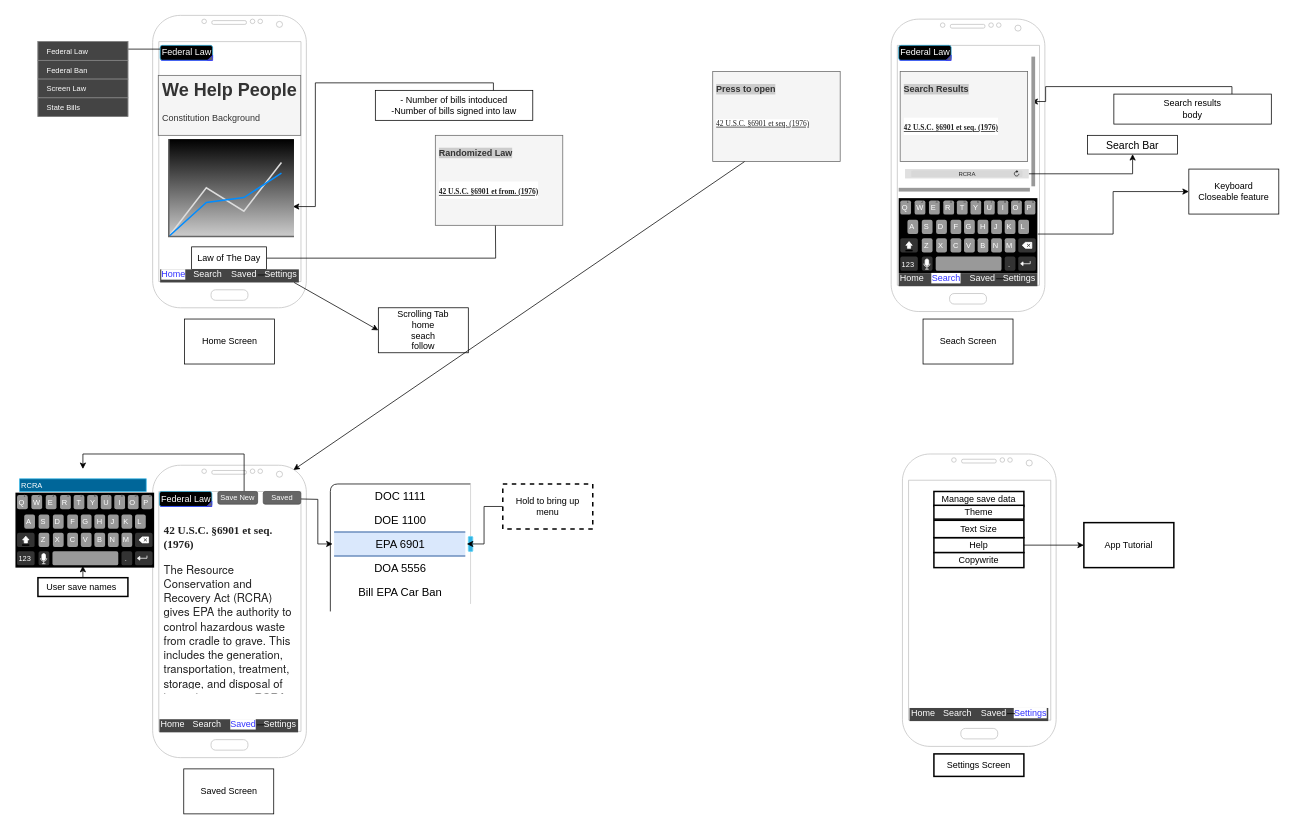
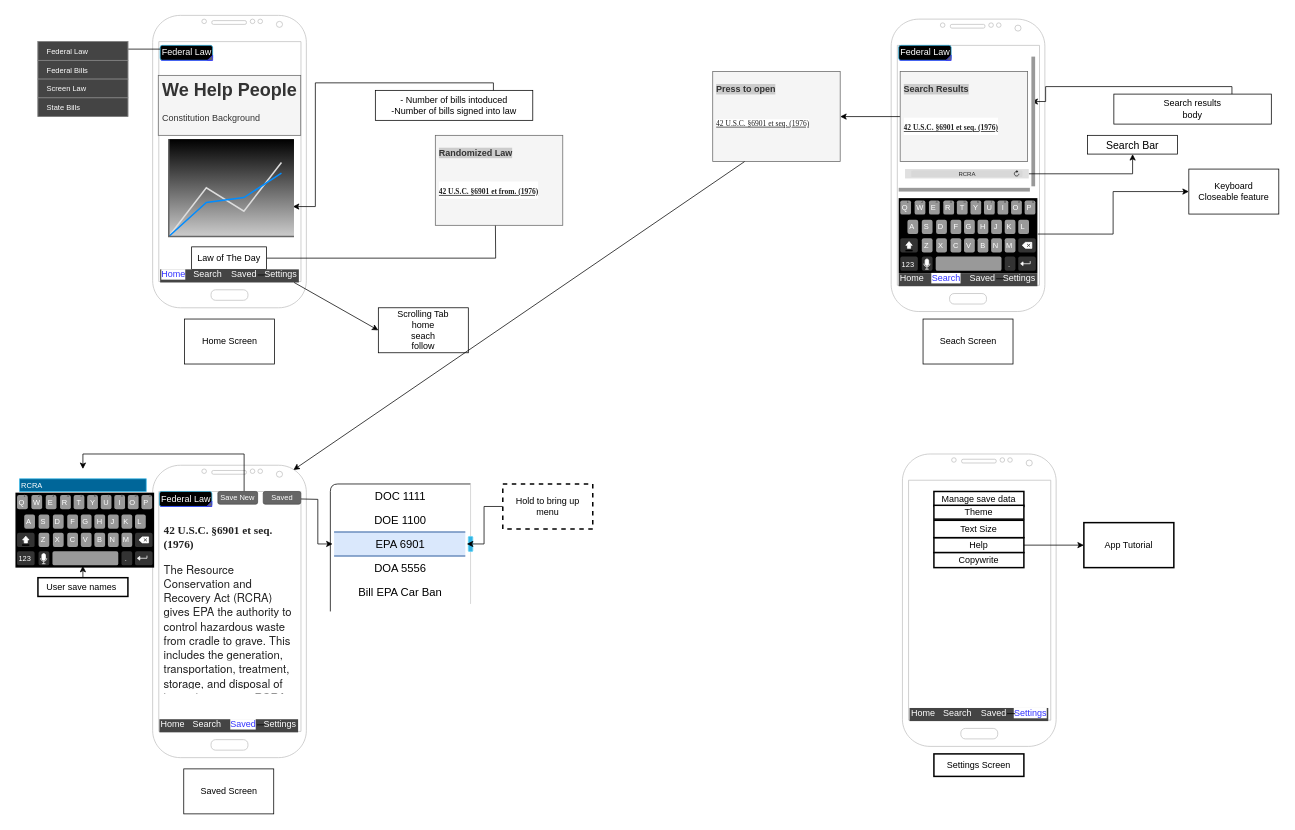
node "Federal Ban": label "Federal Ban" -> "Federal Bills"
edge "Search Results42 U.S.C. §6901 et seq. (1976)" -> "Press to open42 U.S.C. §6901 et seq. (1976)": added
